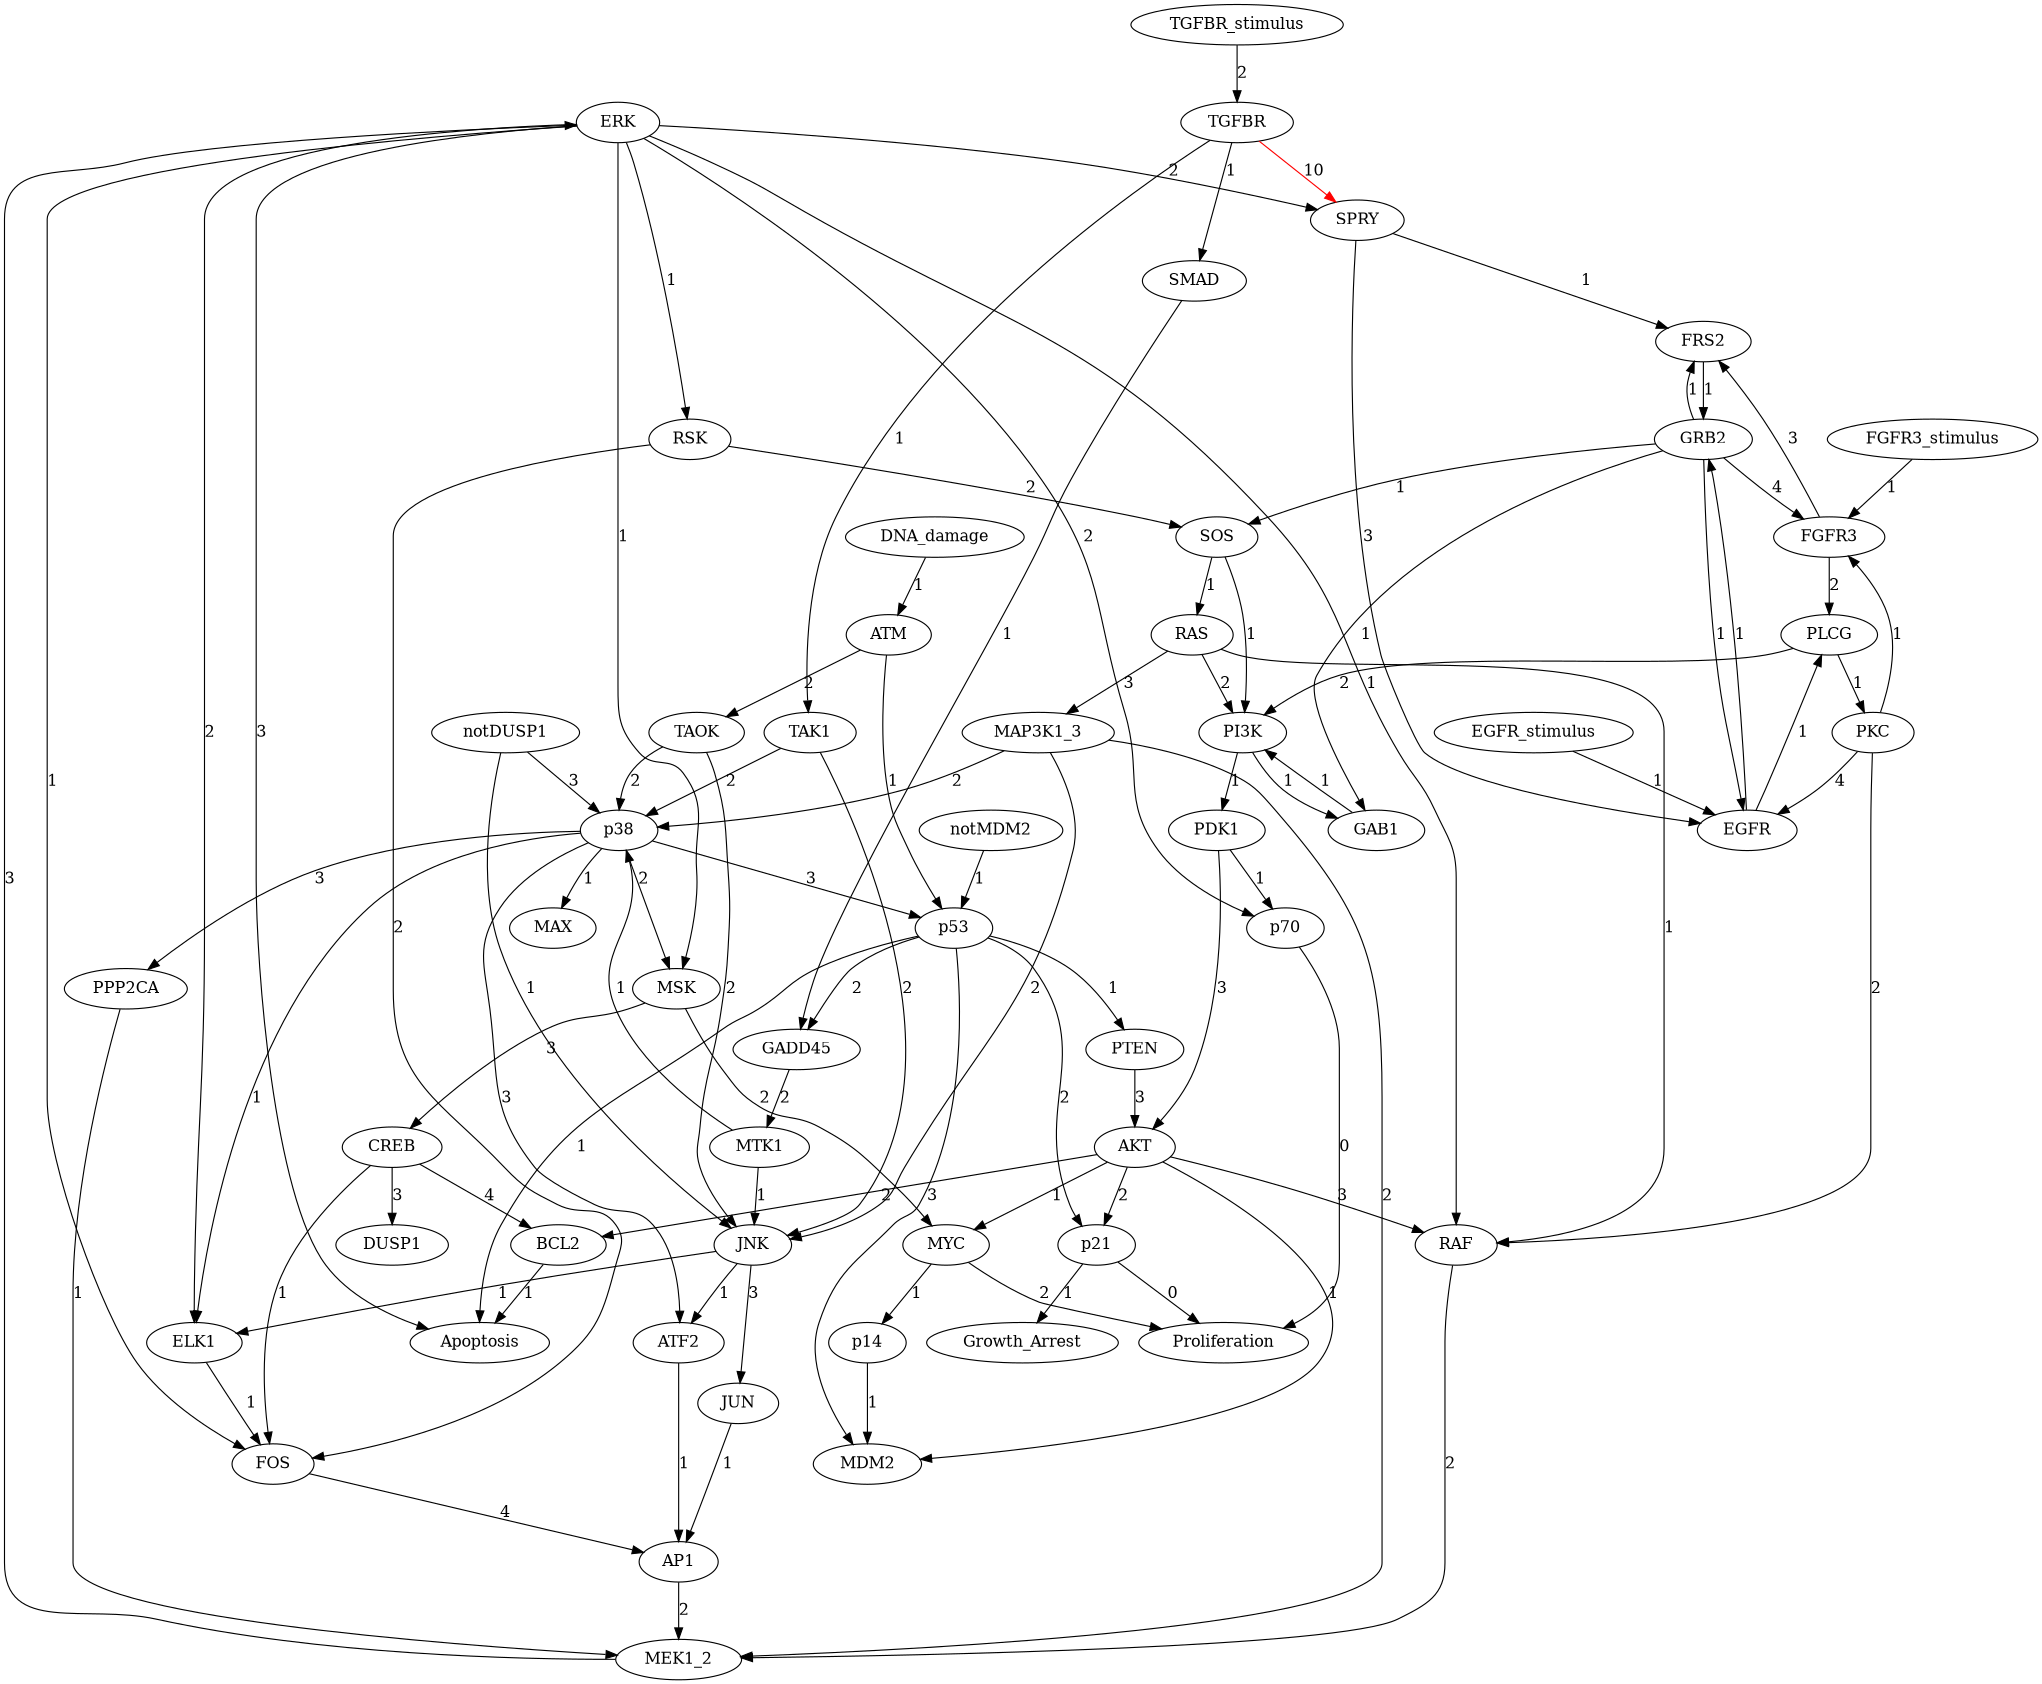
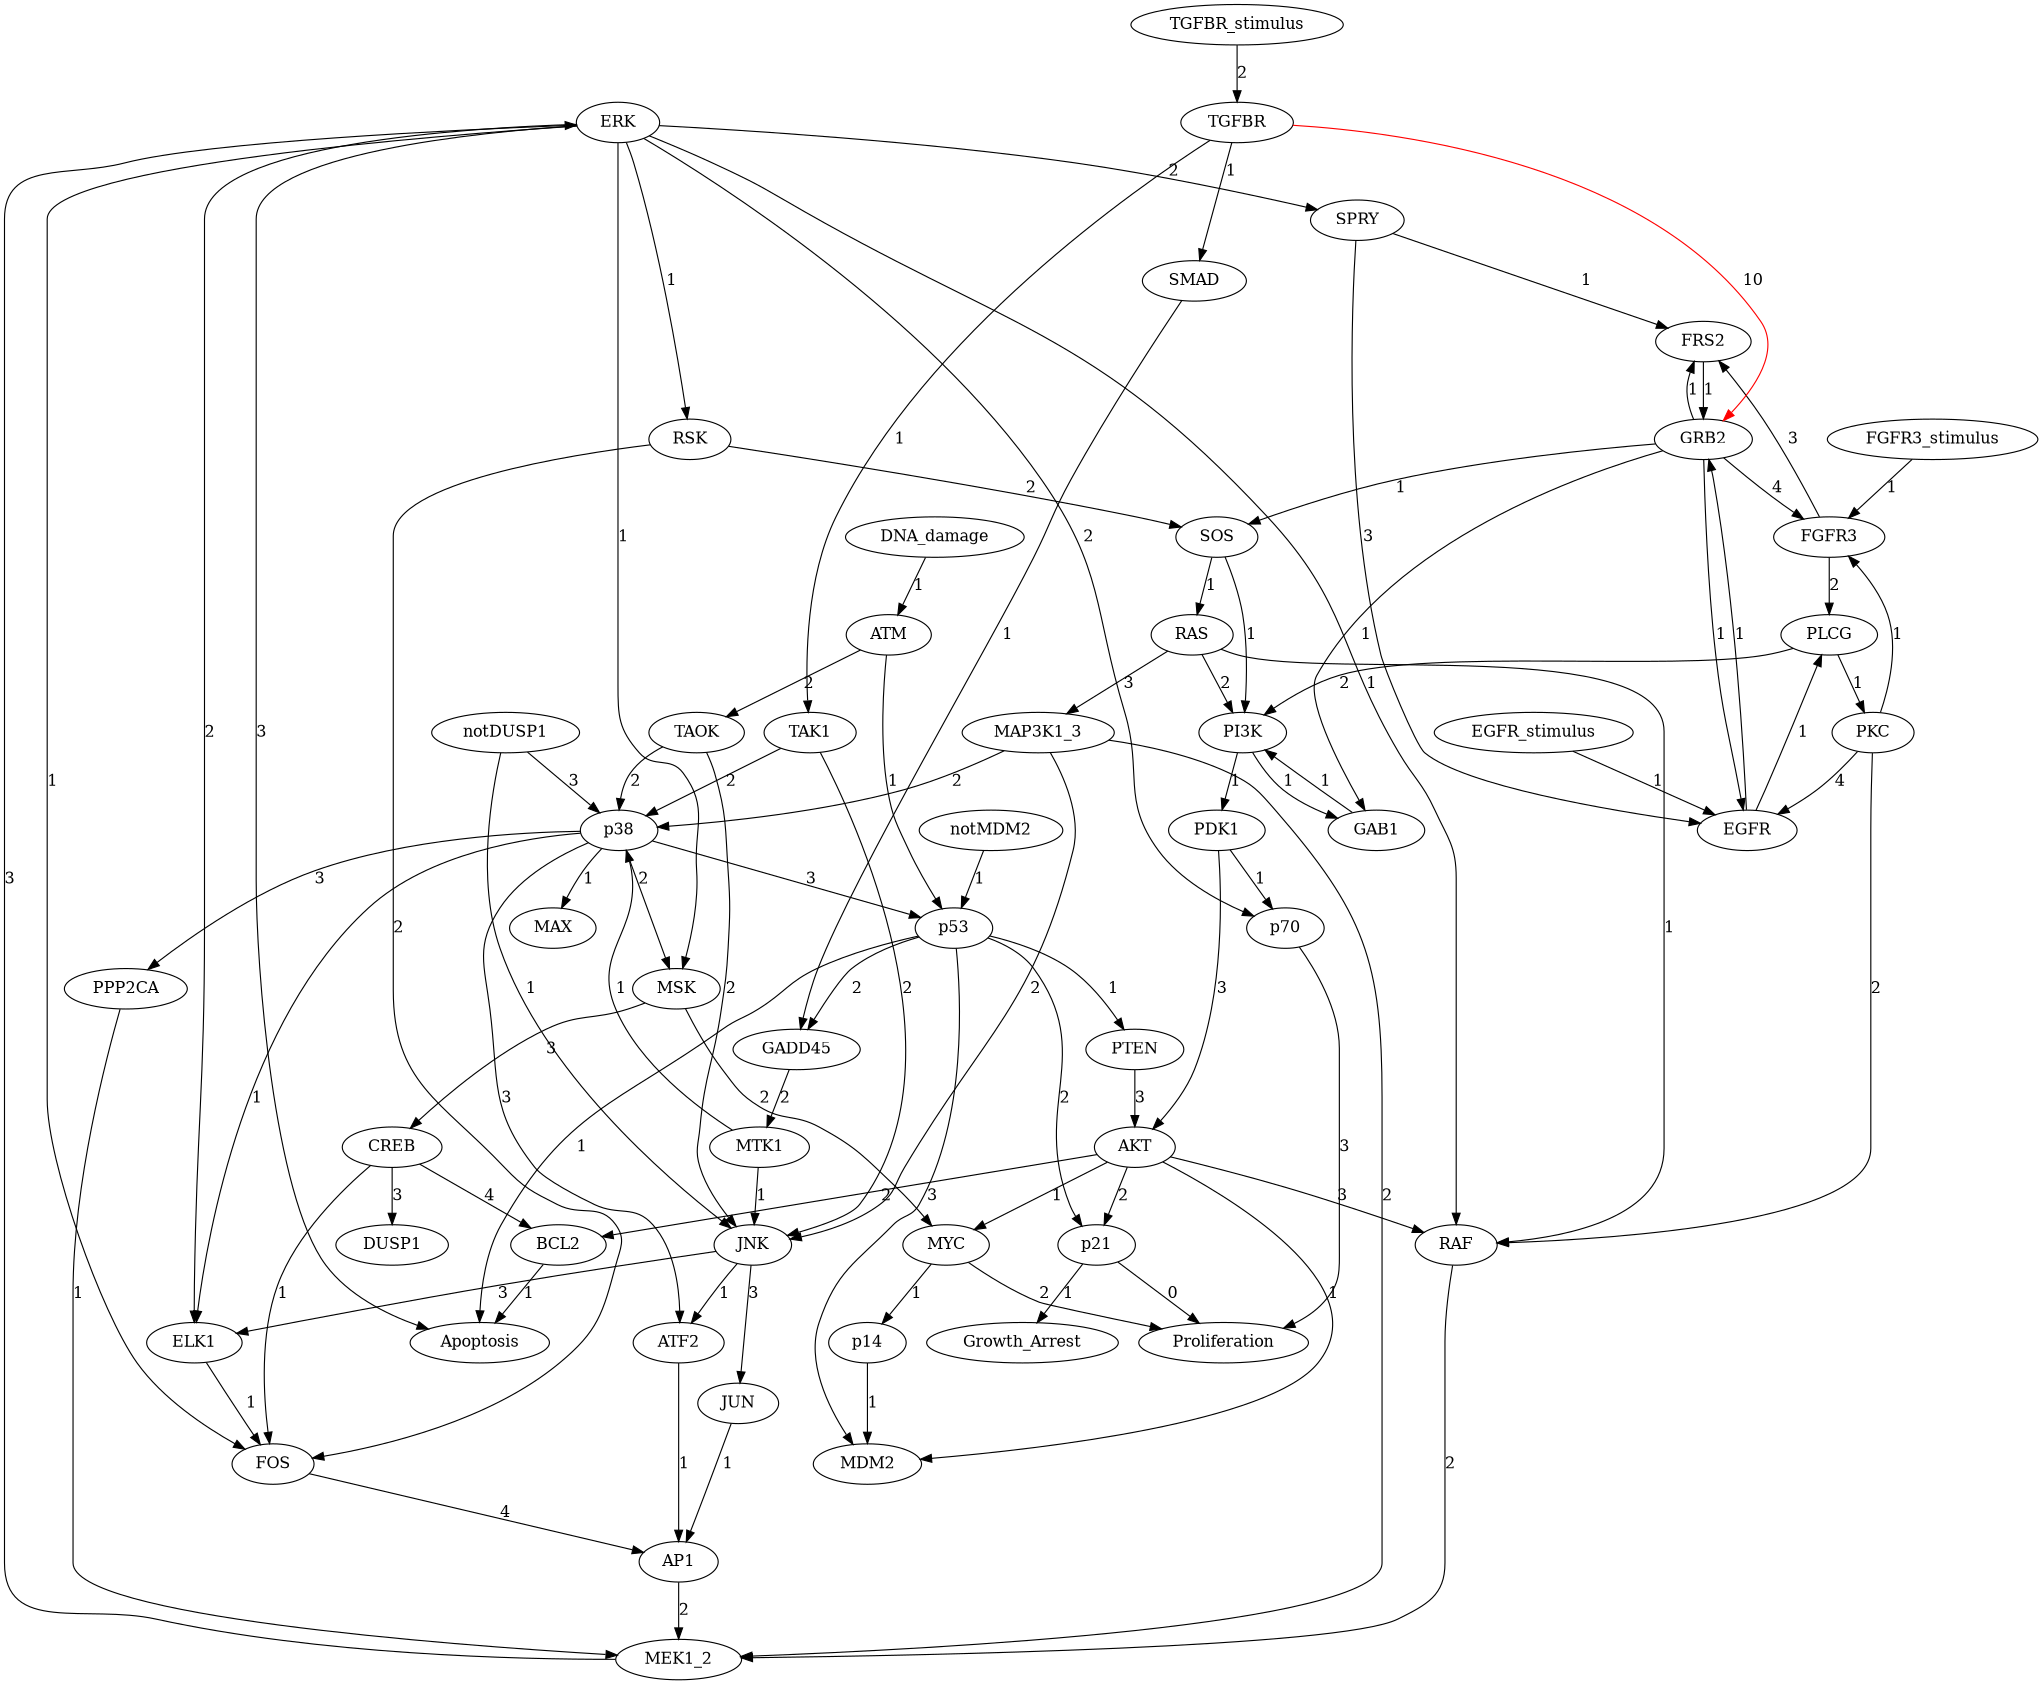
edge "TGFBR" -> "SPRY": now "TGFBR" -> "GRB2"
edge "p70" -> "Proliferation": label "0" -> "3"
edge "JNK" -> "ELK1": label "1" -> "3"
